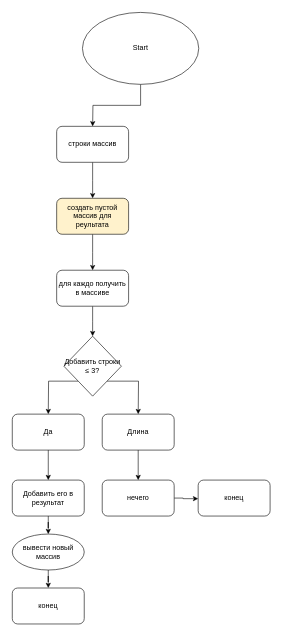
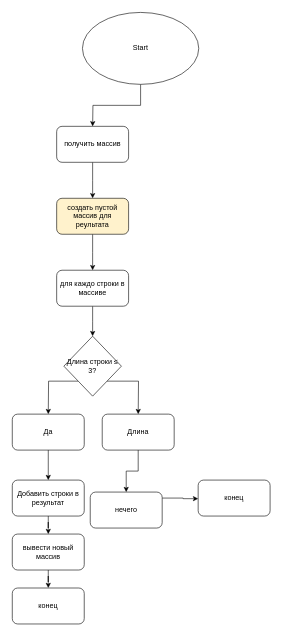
node "строки массив": label "строки массив" -> "получить массив"
node "для каждо получить в массиве": label "для каждо получить в массиве" -> "для каждо строки в массиве"
node "Добавить строки ≤ 3?": label "Добавить строки ≤ 3?" -> "Длина строки ≤ 3?"
node "Добавить его в результат": label "Добавить его в результат" -> "Добавить строки в результат"
node "нечего": moved (138, 498) -> (126, 510)
node "вывести новый массив": shape ellipse -> rounded rectangle
